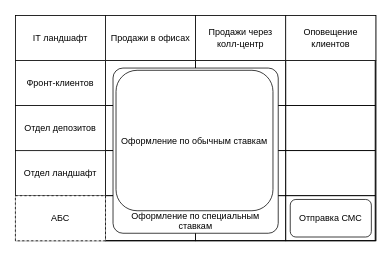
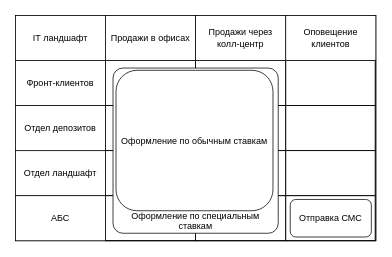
node "АБС": style dashed -> solid
